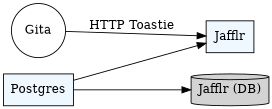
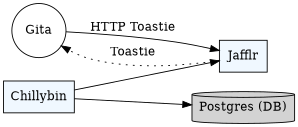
edge "Jafflr" -> "Gita": added, label "Toastie"
node "Postgres": label "Postgres" -> "Chillybin"
node "Jafflr (DB)": label "Jafflr (DB)" -> "Postgres (DB)"
